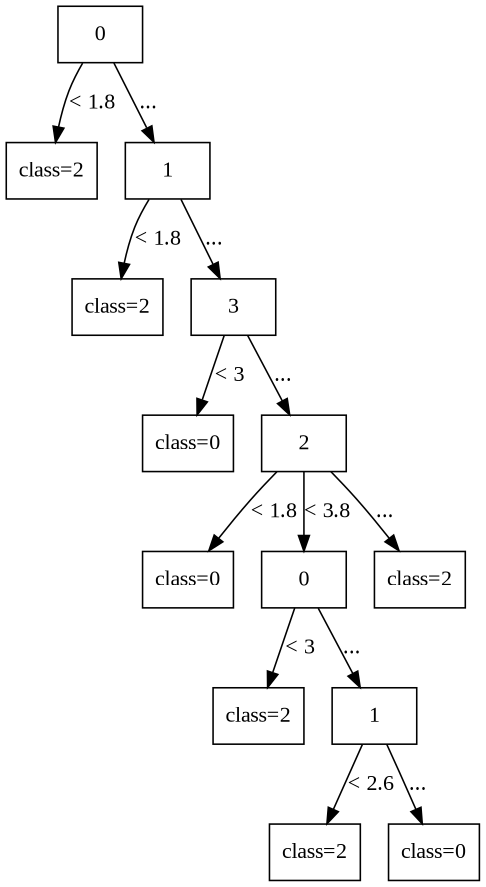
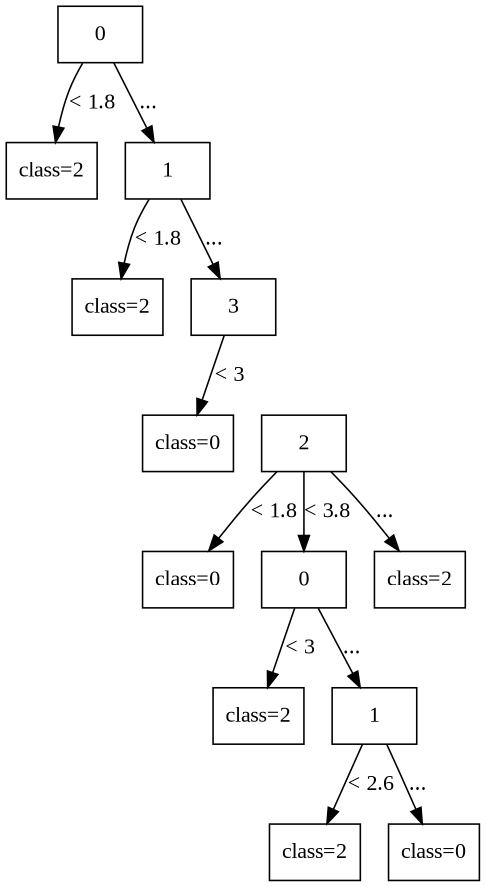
edge "3" -> "2": removed, label "..."
